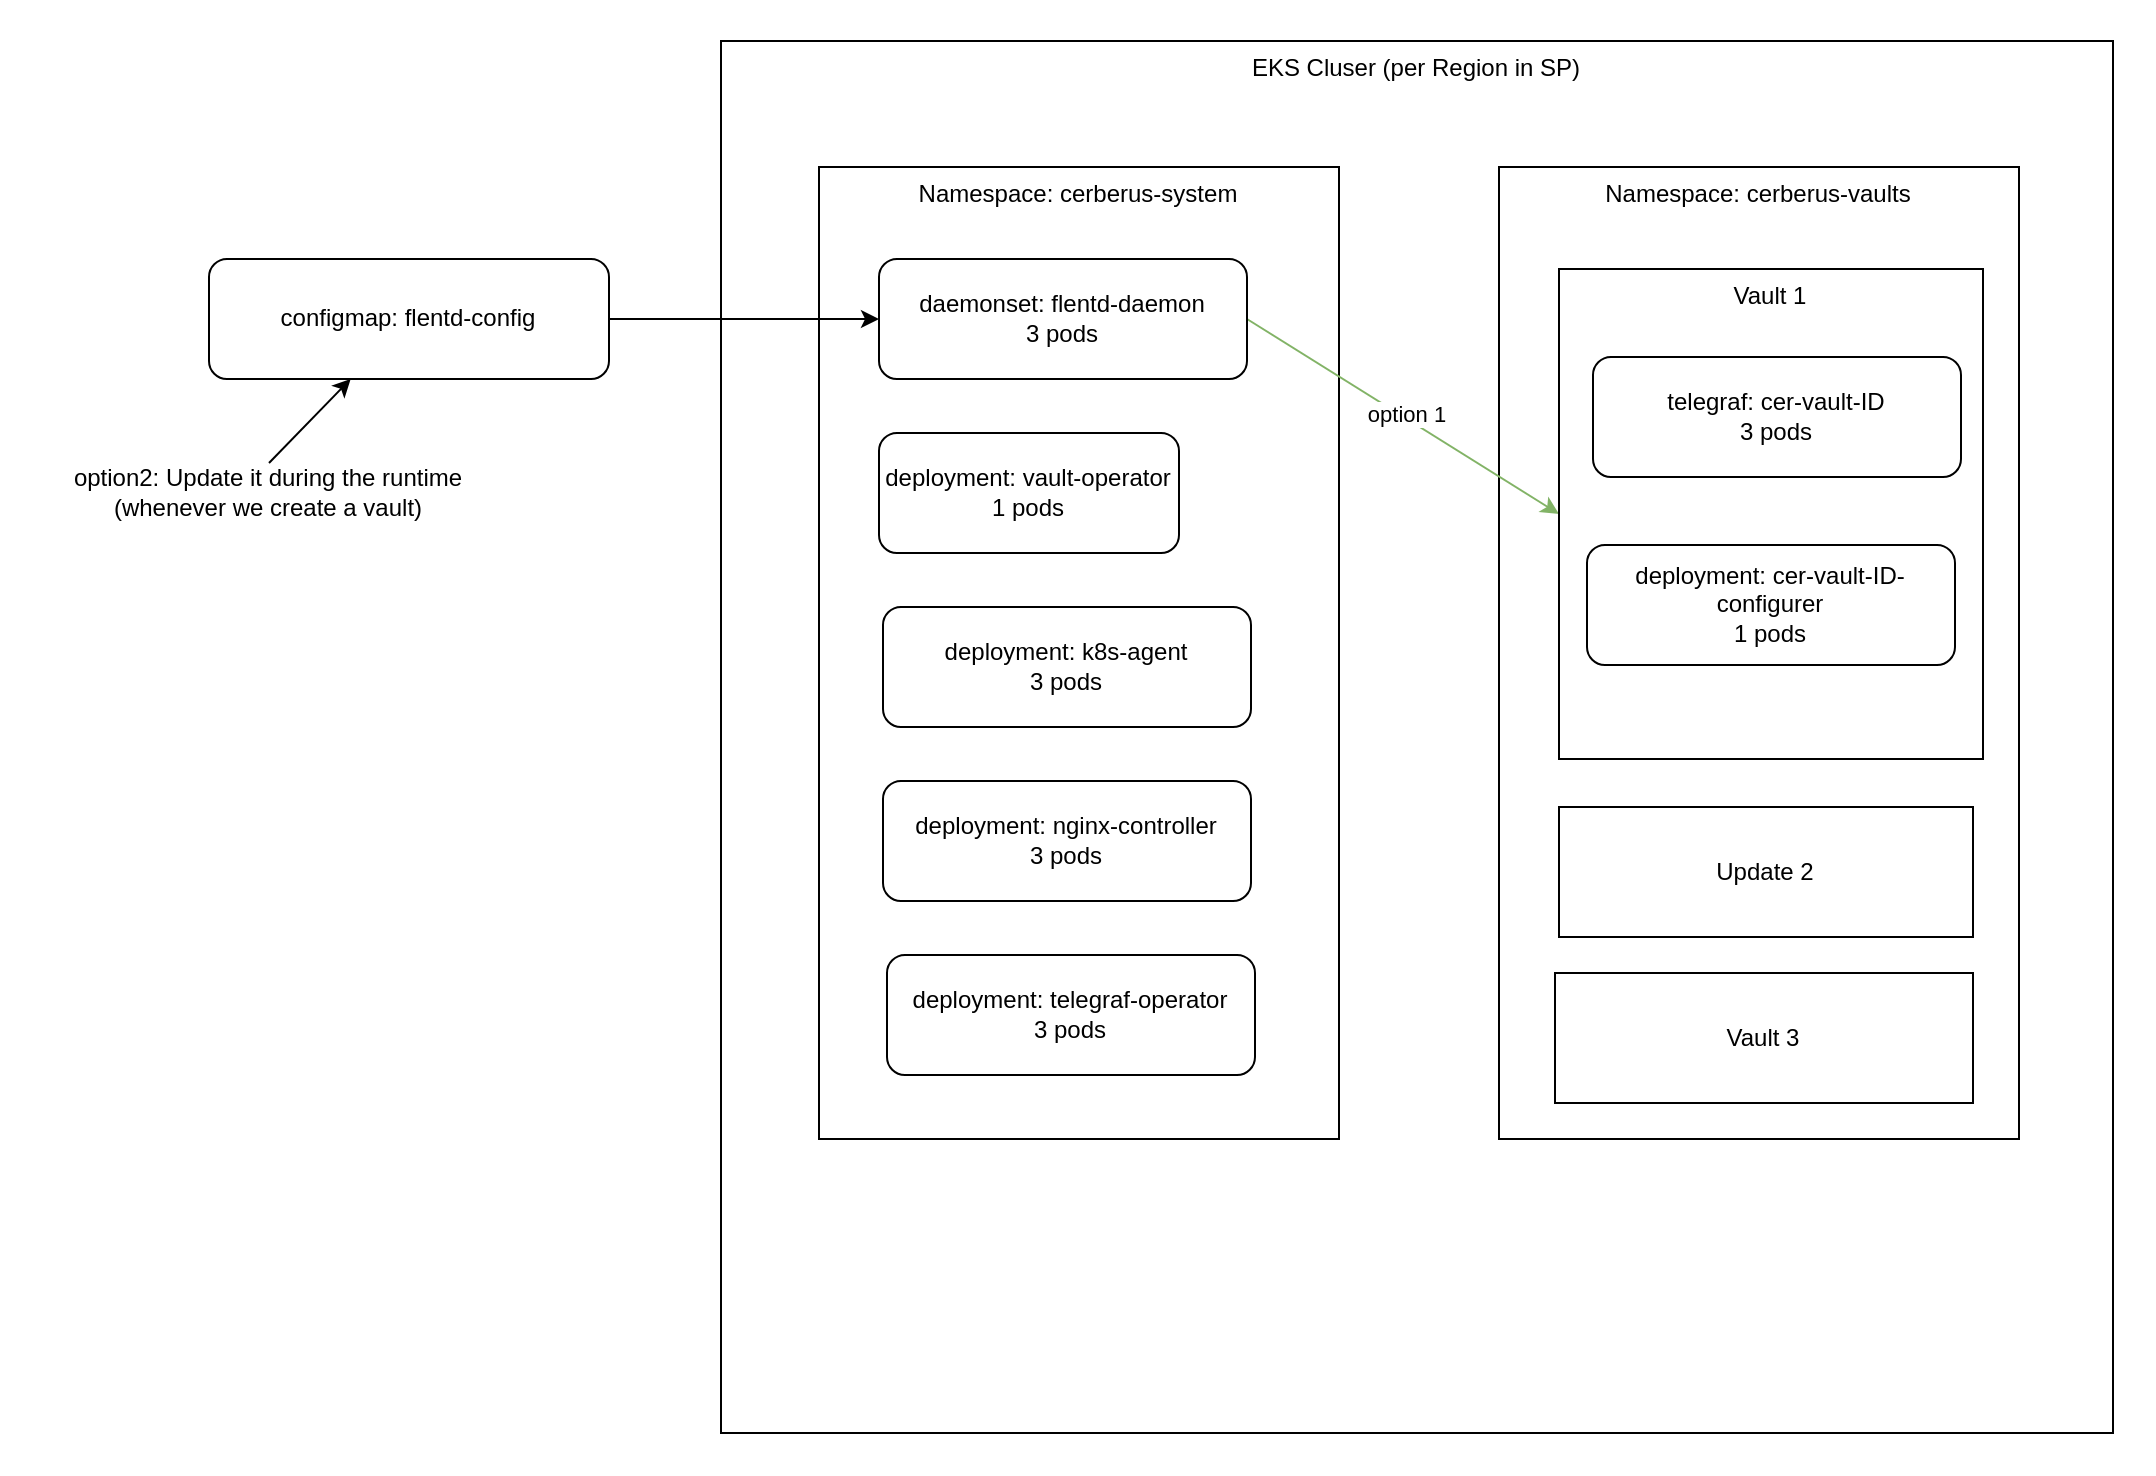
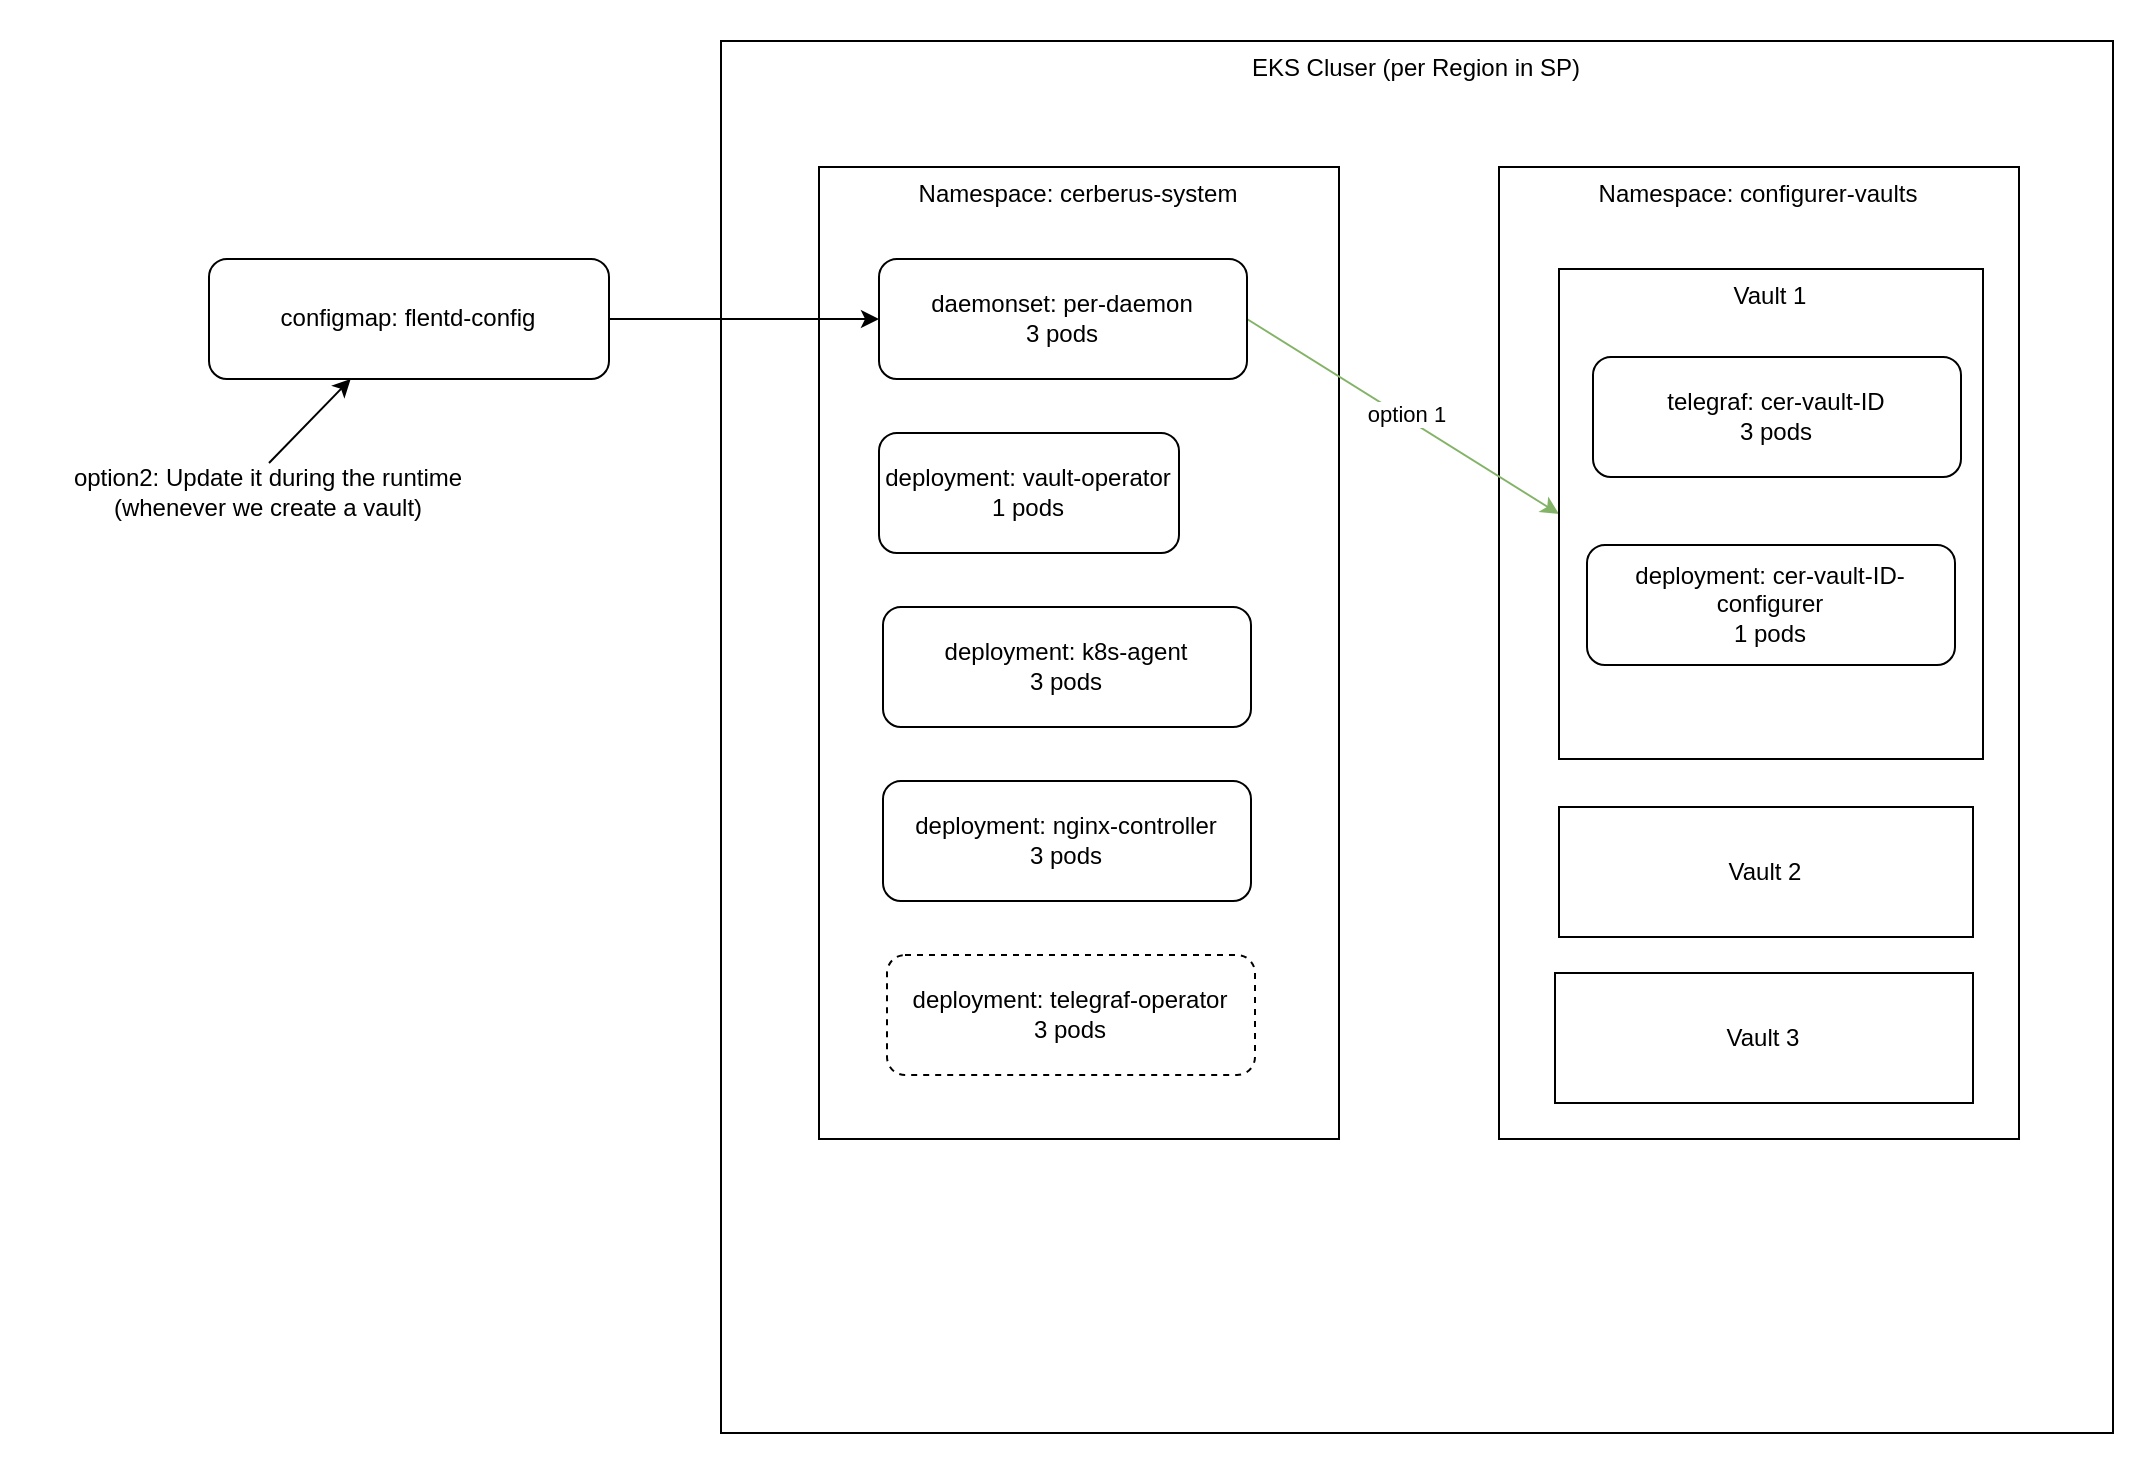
node "Namespace: cerberus-vaults": label "Namespace: cerberus-vaults" -> "Namespace: configurer-vaults"
node "daemonset: flentd-daemon 3 pods": label "daemonset: flentd-daemon 3 pods" -> "daemonset: per-daemon 3 pods"
node "Update 2": label "Update 2" -> "Vault 2"
node "deployment: telegraf-operator 3 pods": style solid -> dashed
